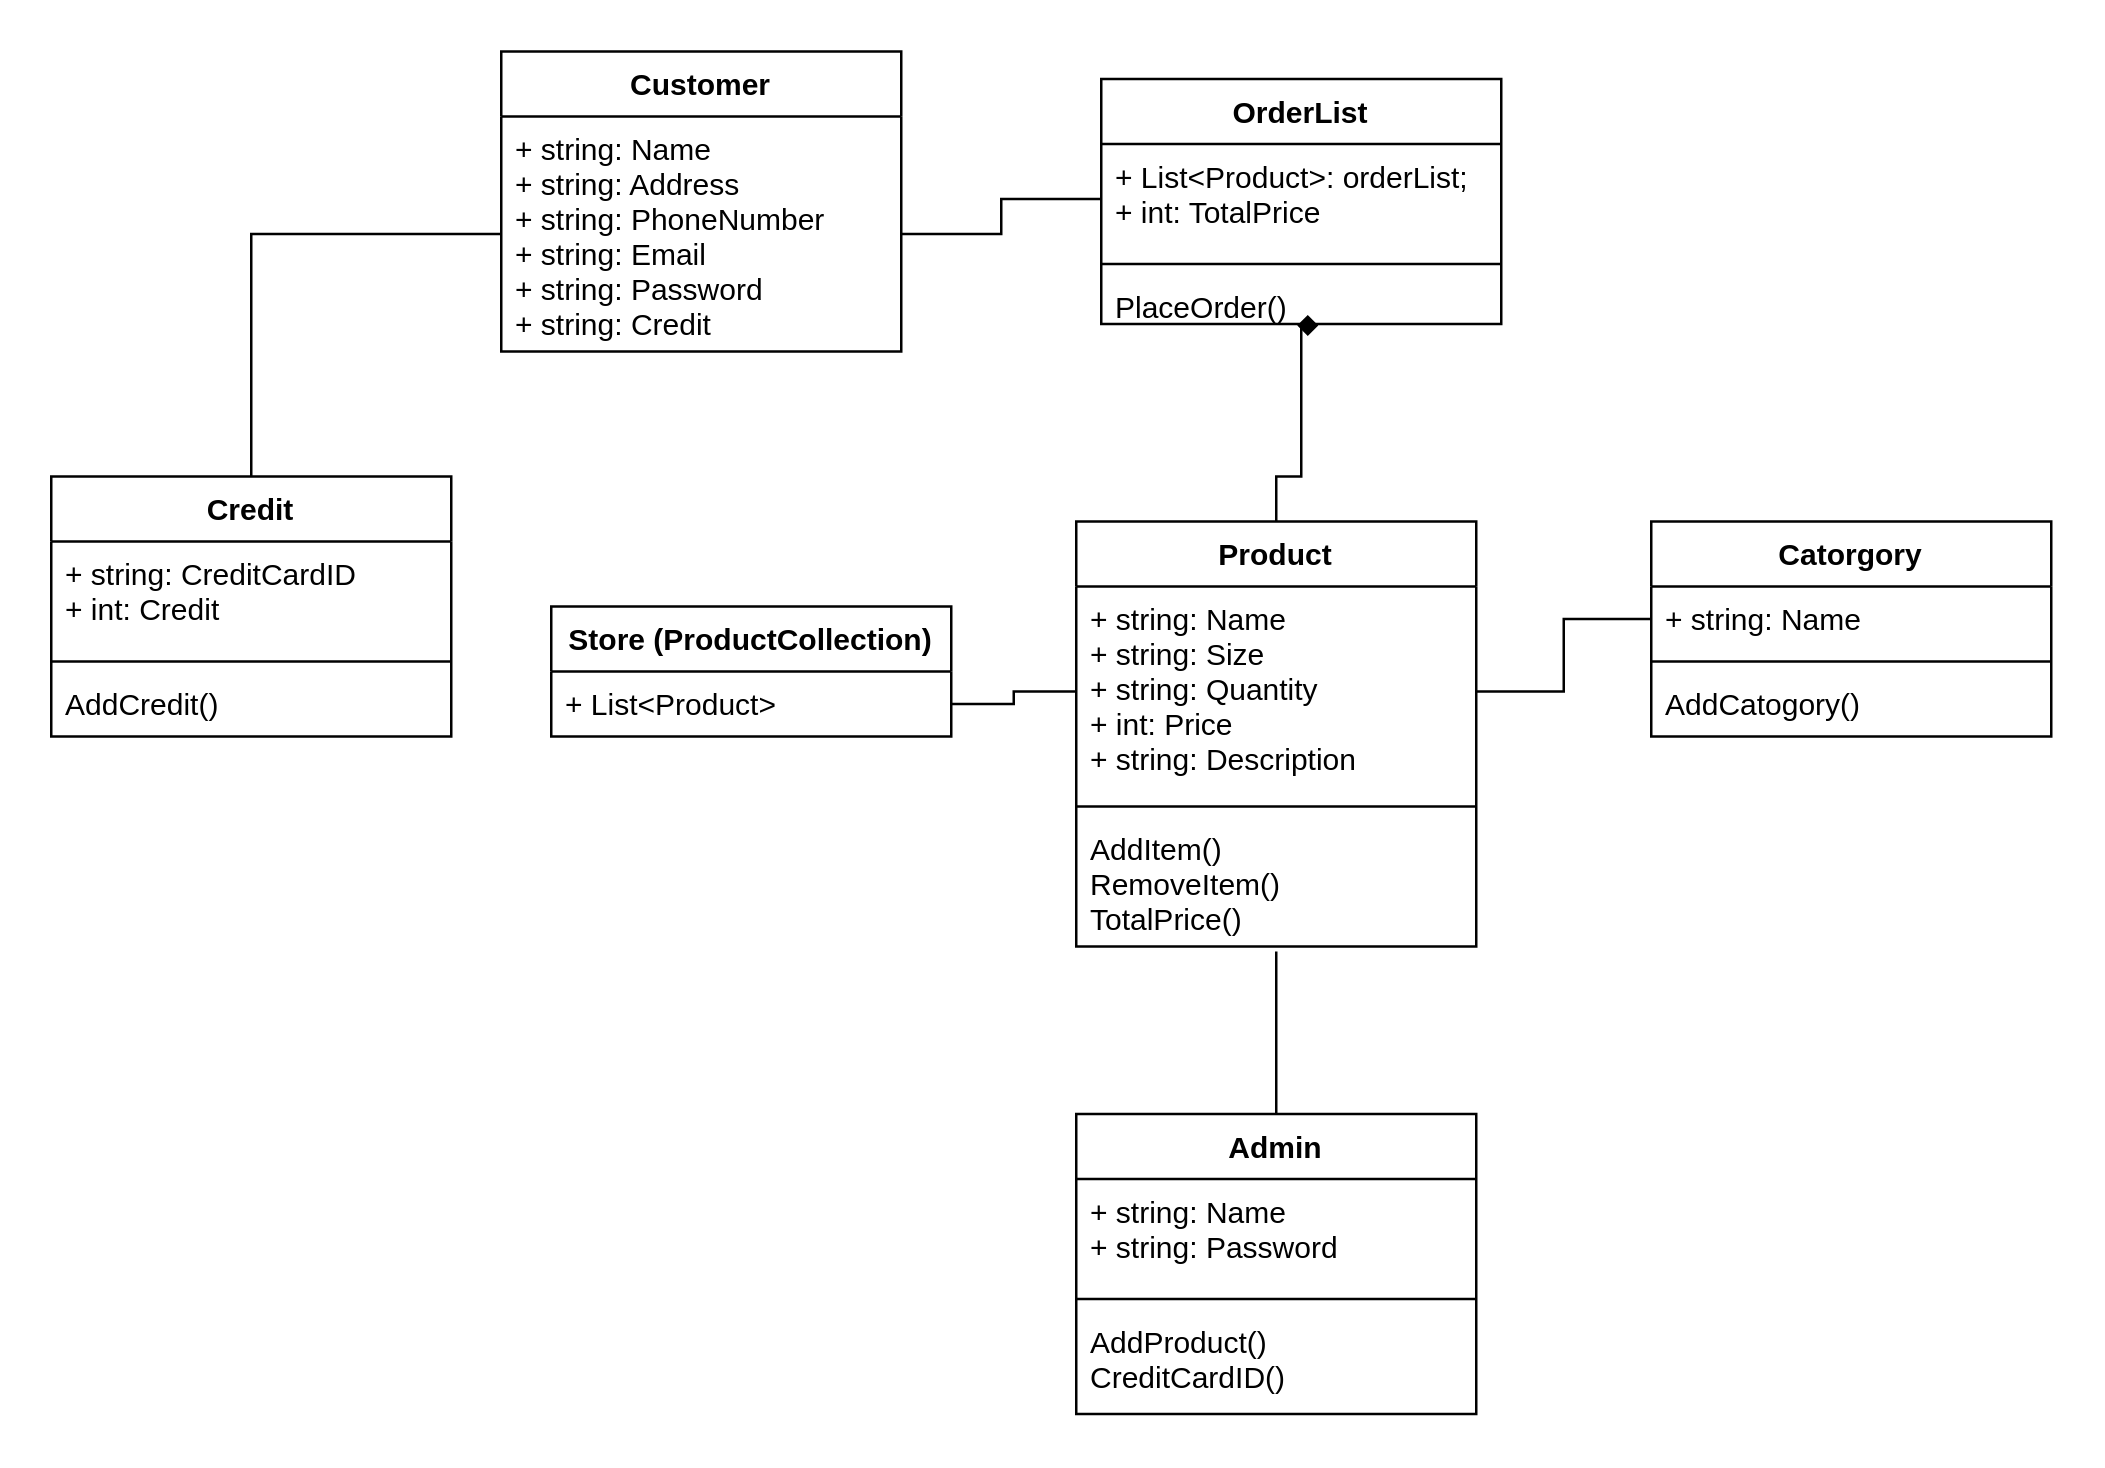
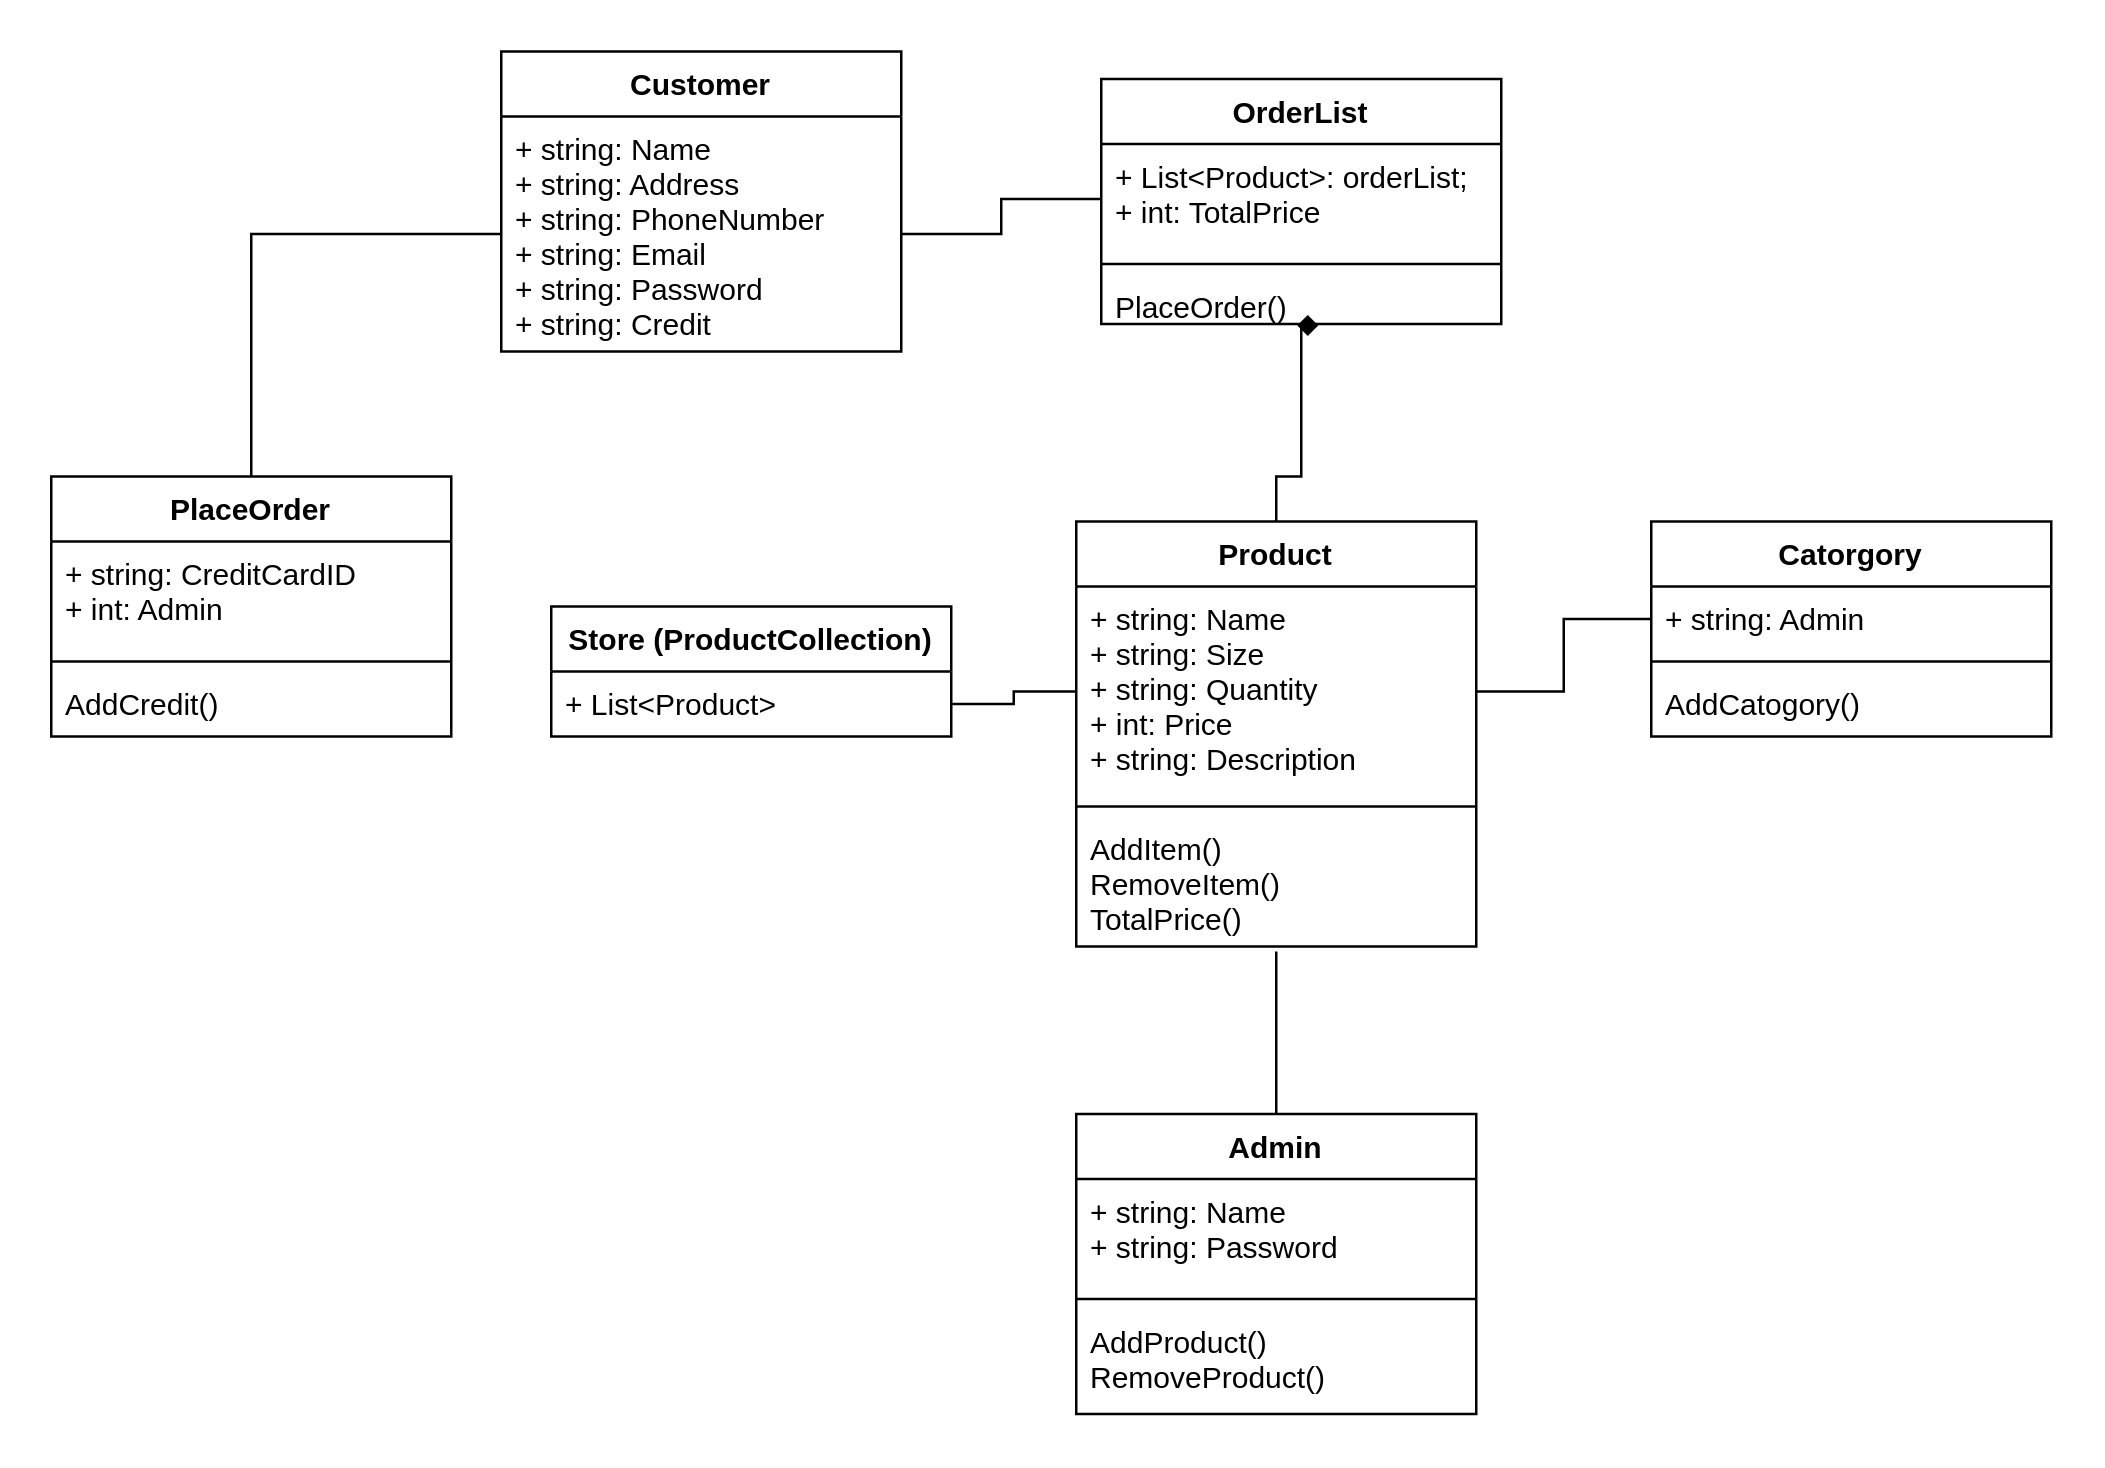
node "Credit": label "Credit" -> "PlaceOrder"
node "+ string: CreditCardID + int: Credit": label "+ string: CreditCardID + int: Credit" -> "+ string: CreditCardID + int: Admin"
node "+ string: Name": label "+ string: Name" -> "+ string: Admin"
node "AddProduct() CreditCardID()": label "AddProduct() CreditCardID()" -> "AddProduct() RemoveProduct()"
